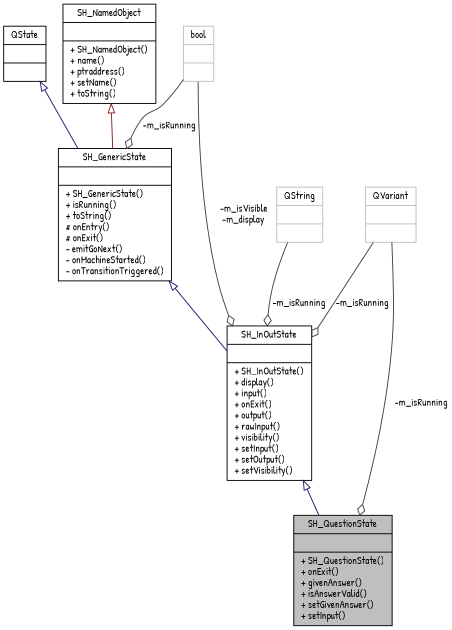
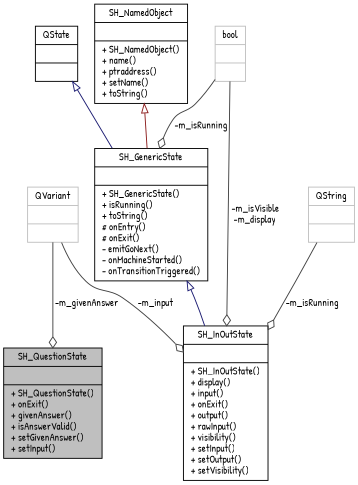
edge "QVariant" -> "SH_InOutState": label " -m_isRunning" -> " -m_input"
edge "QVariant" -> "SH_QuestionState": label " -m_isRunning" -> " -m_givenAnswer"
edge "SH_QuestionState" -> "SH_InOutState": removed
